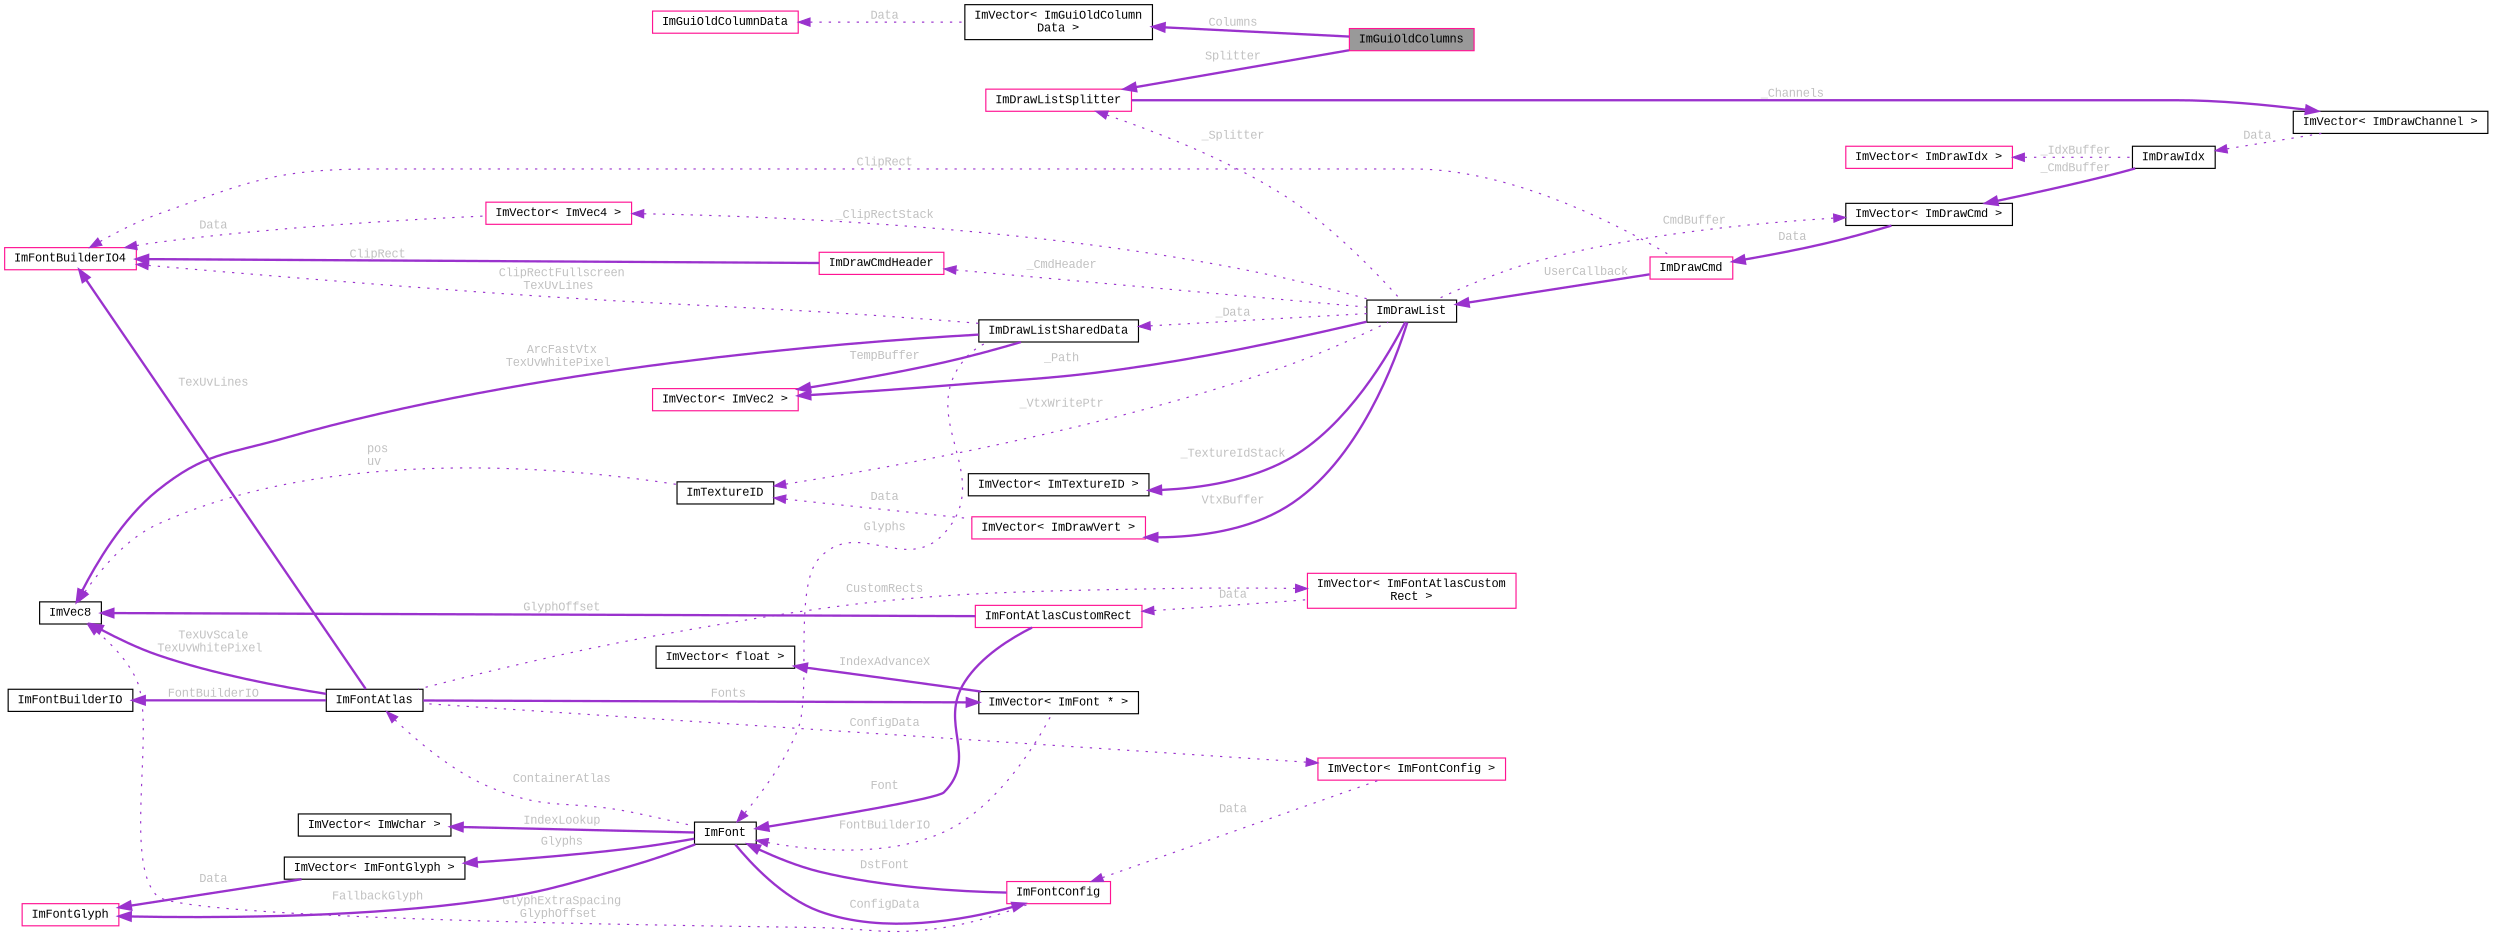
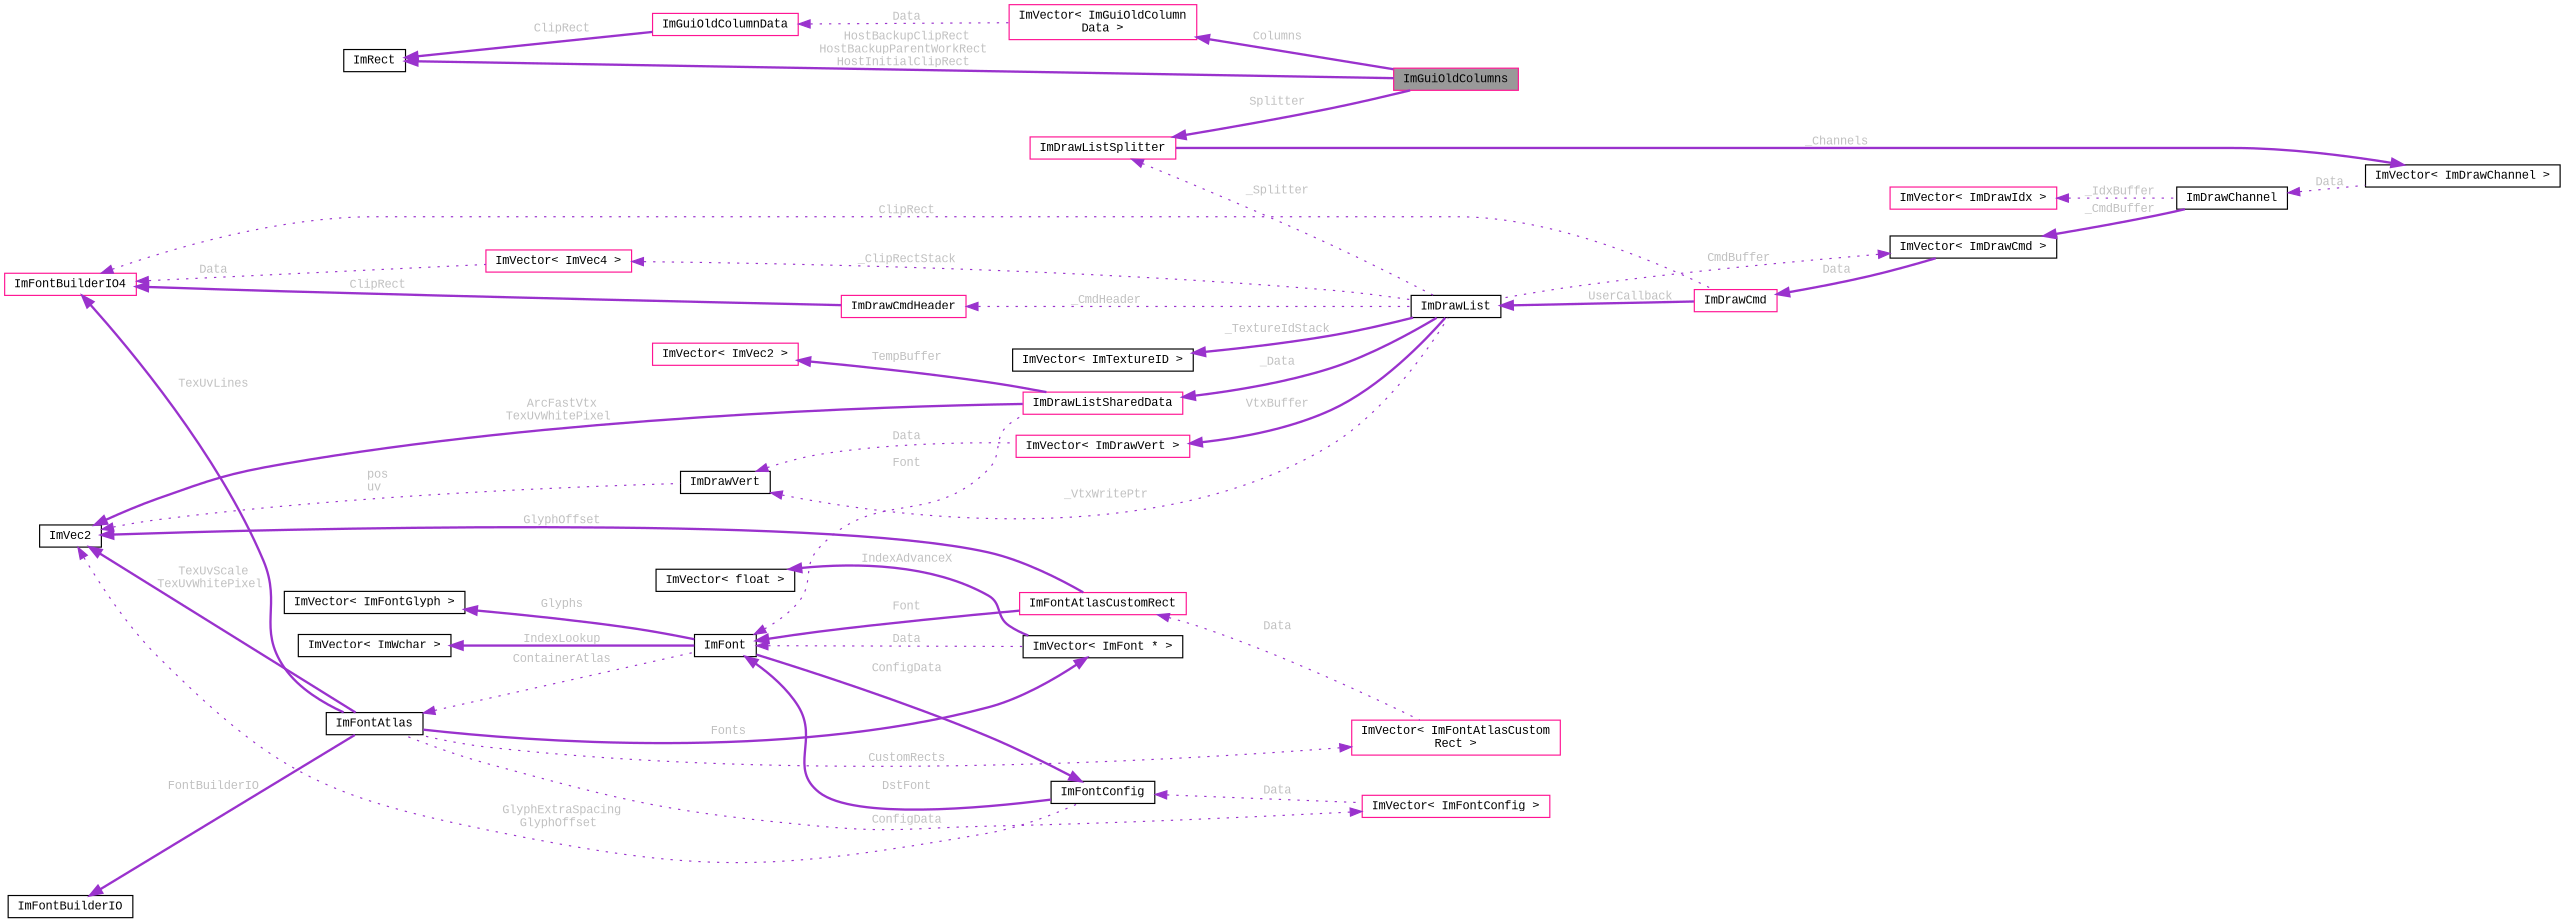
node "ImVector< ImGuiOldColumn Data >": color black -> deeppink
node "ImRect": added
node "ImDrawIdx": label "ImDrawIdx" -> "ImDrawChannel"
edge "ImDrawListSharedData" -> "ImFontBuilderIO4": removed, label "ClipRectFullscreen TexUvLines"
edge "ImDrawList" -> "ImDrawListSharedData": style dotted -> bold
node "ImDrawListSharedData": color black -> deeppink
edge "ImDrawList" -> "ImVector< ImVec2 >": removed, label "_Path"
node "ImTextureID": label "ImTextureID" -> "ImDrawVert"
edge "ImDrawListSharedData" -> "ImFont": label " Glyphs" -> " Font"
node "ImVec8": label "ImVec8" -> "ImVec2"
edge "ImVector< ImFont * >" -> "ImFont": label " FontBuilderIO" -> " Data"
node "ImFontConfig": color deeppink -> black
node "ImFontGlyph": removed
